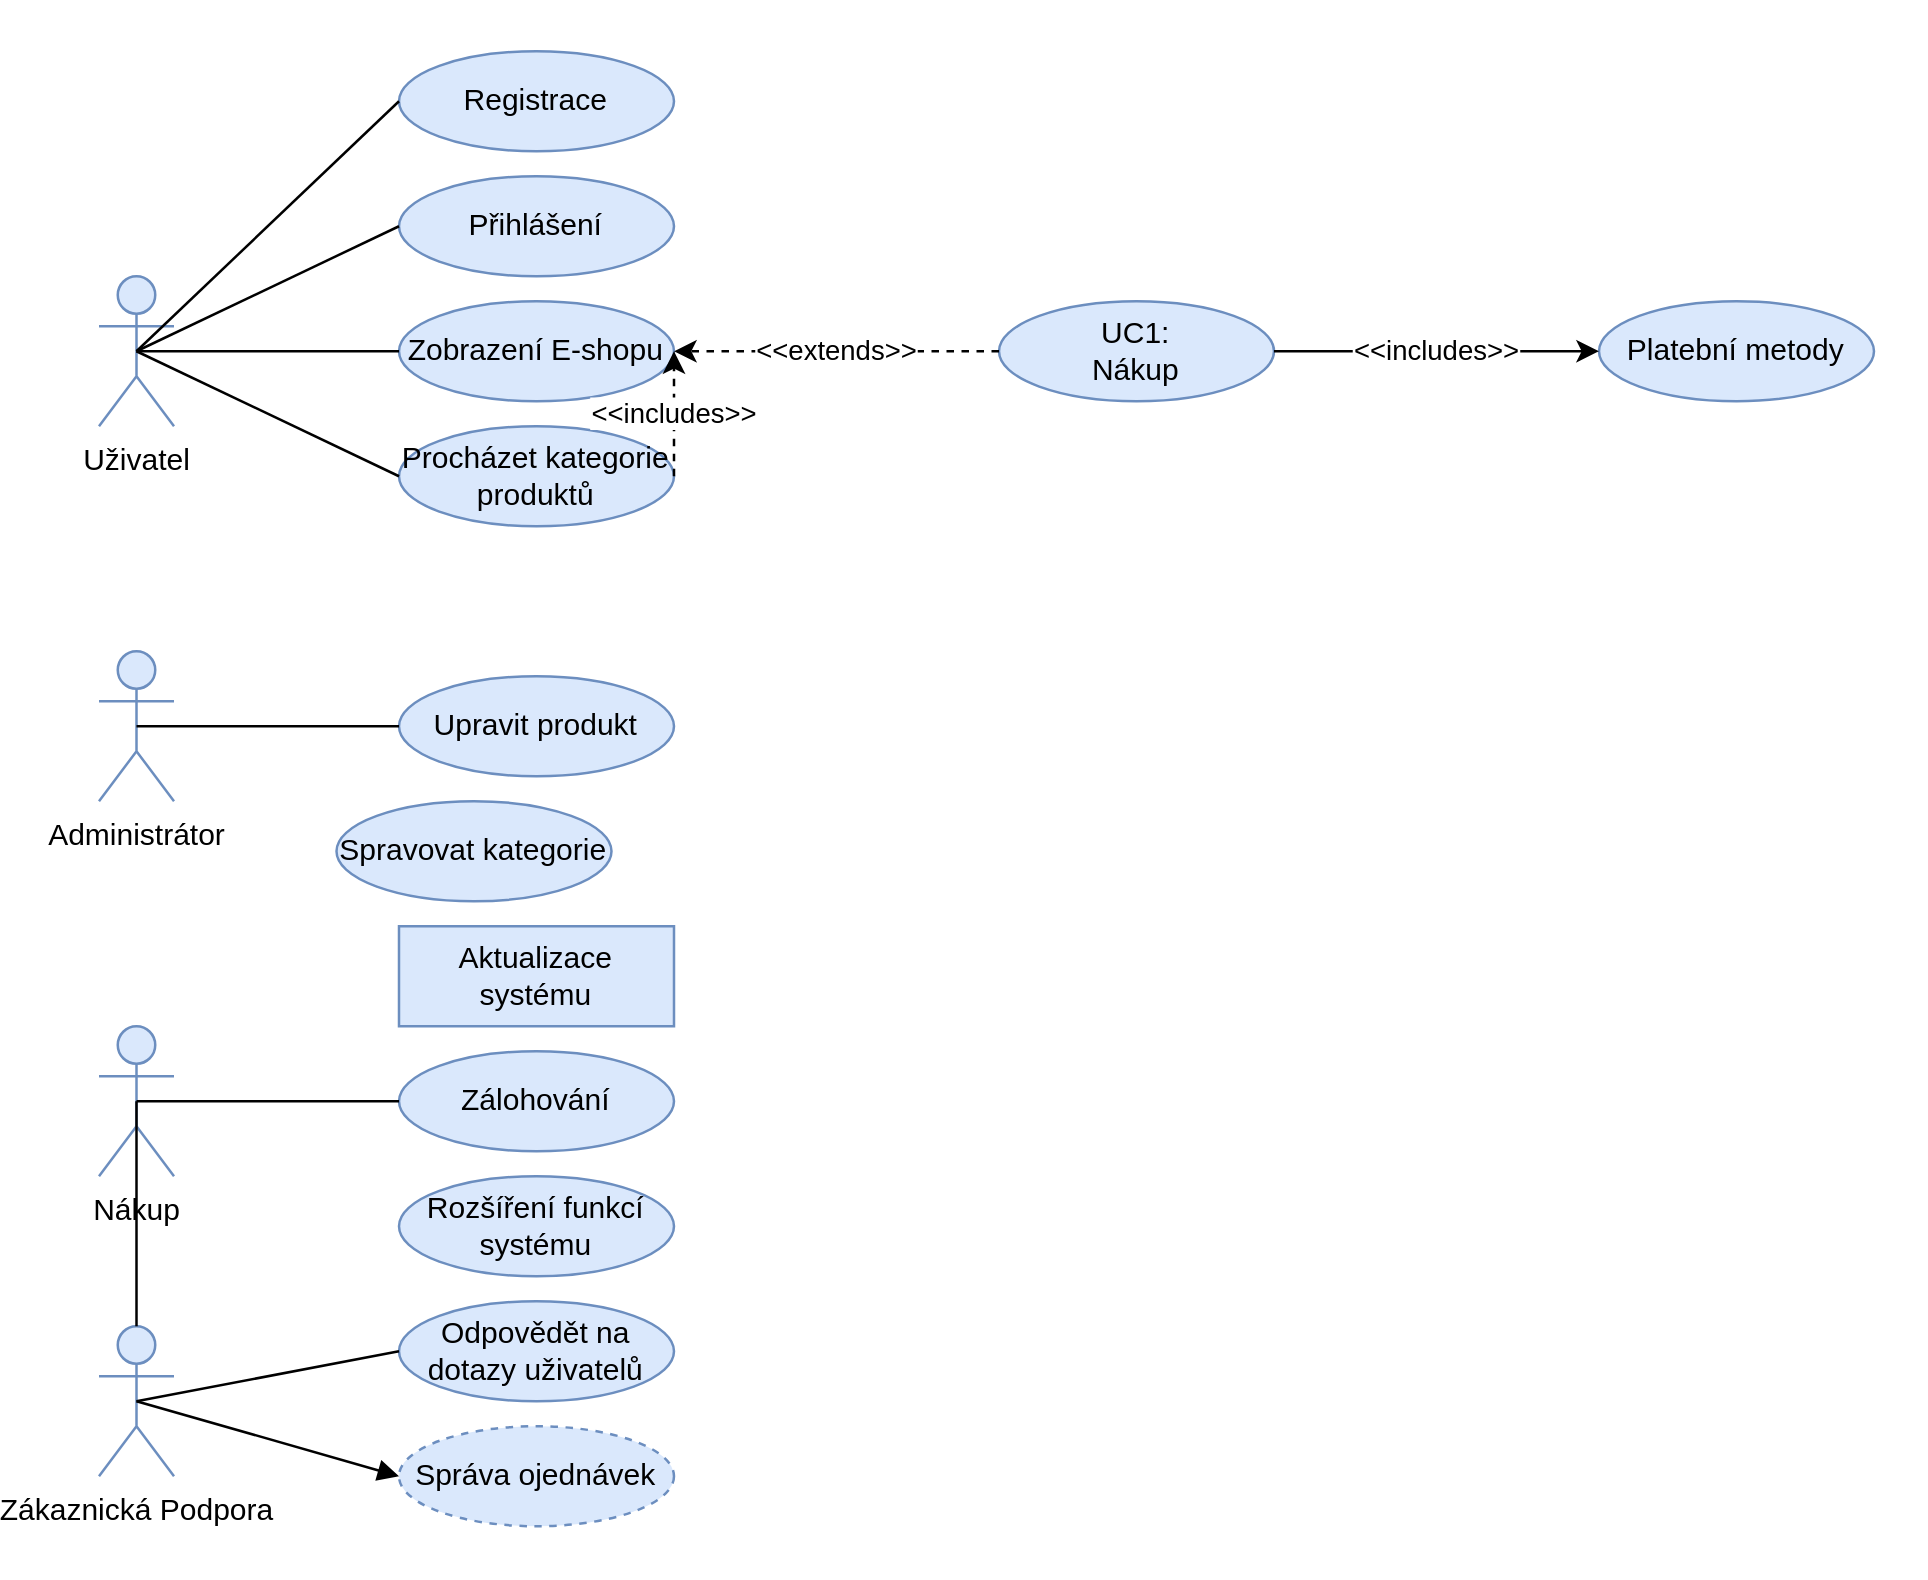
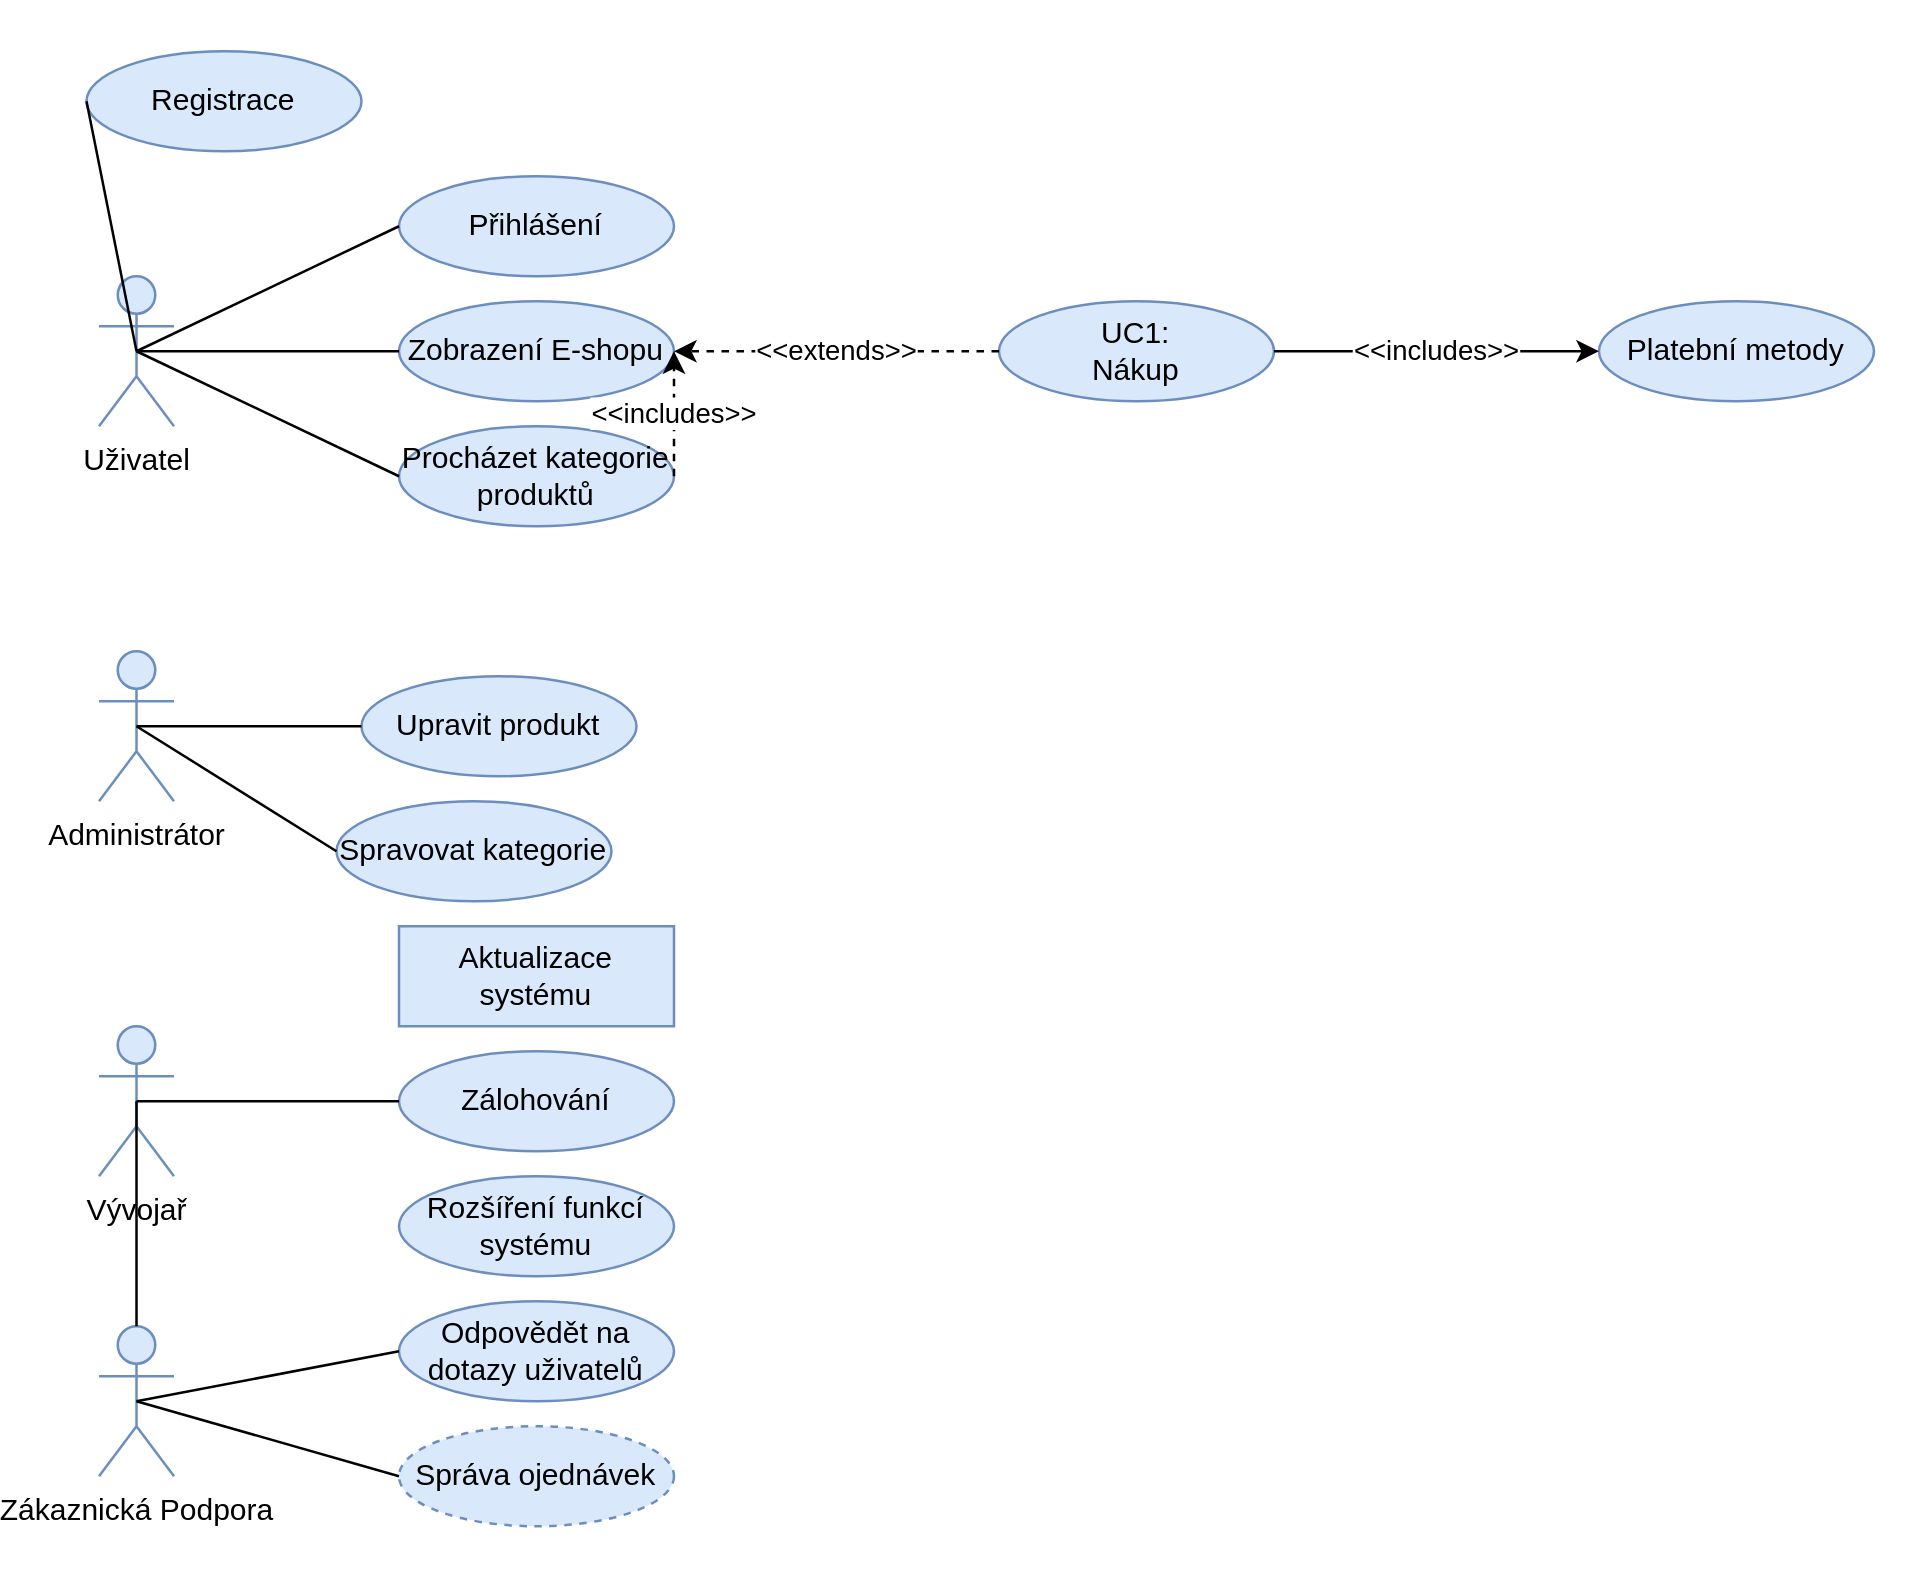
node "Registrace": moved (536, 101) -> (224, 101)
node "Upravit produkt": moved (536, 726) -> (499, 726)
edge "Administrátor" -- "Spravovat kategorie": added
node "Nákup": label "Nákup" -> "Vývojař"
edge "Zákaznická Podpora" -> "Správa ojednávek": arrowhead block -> none
